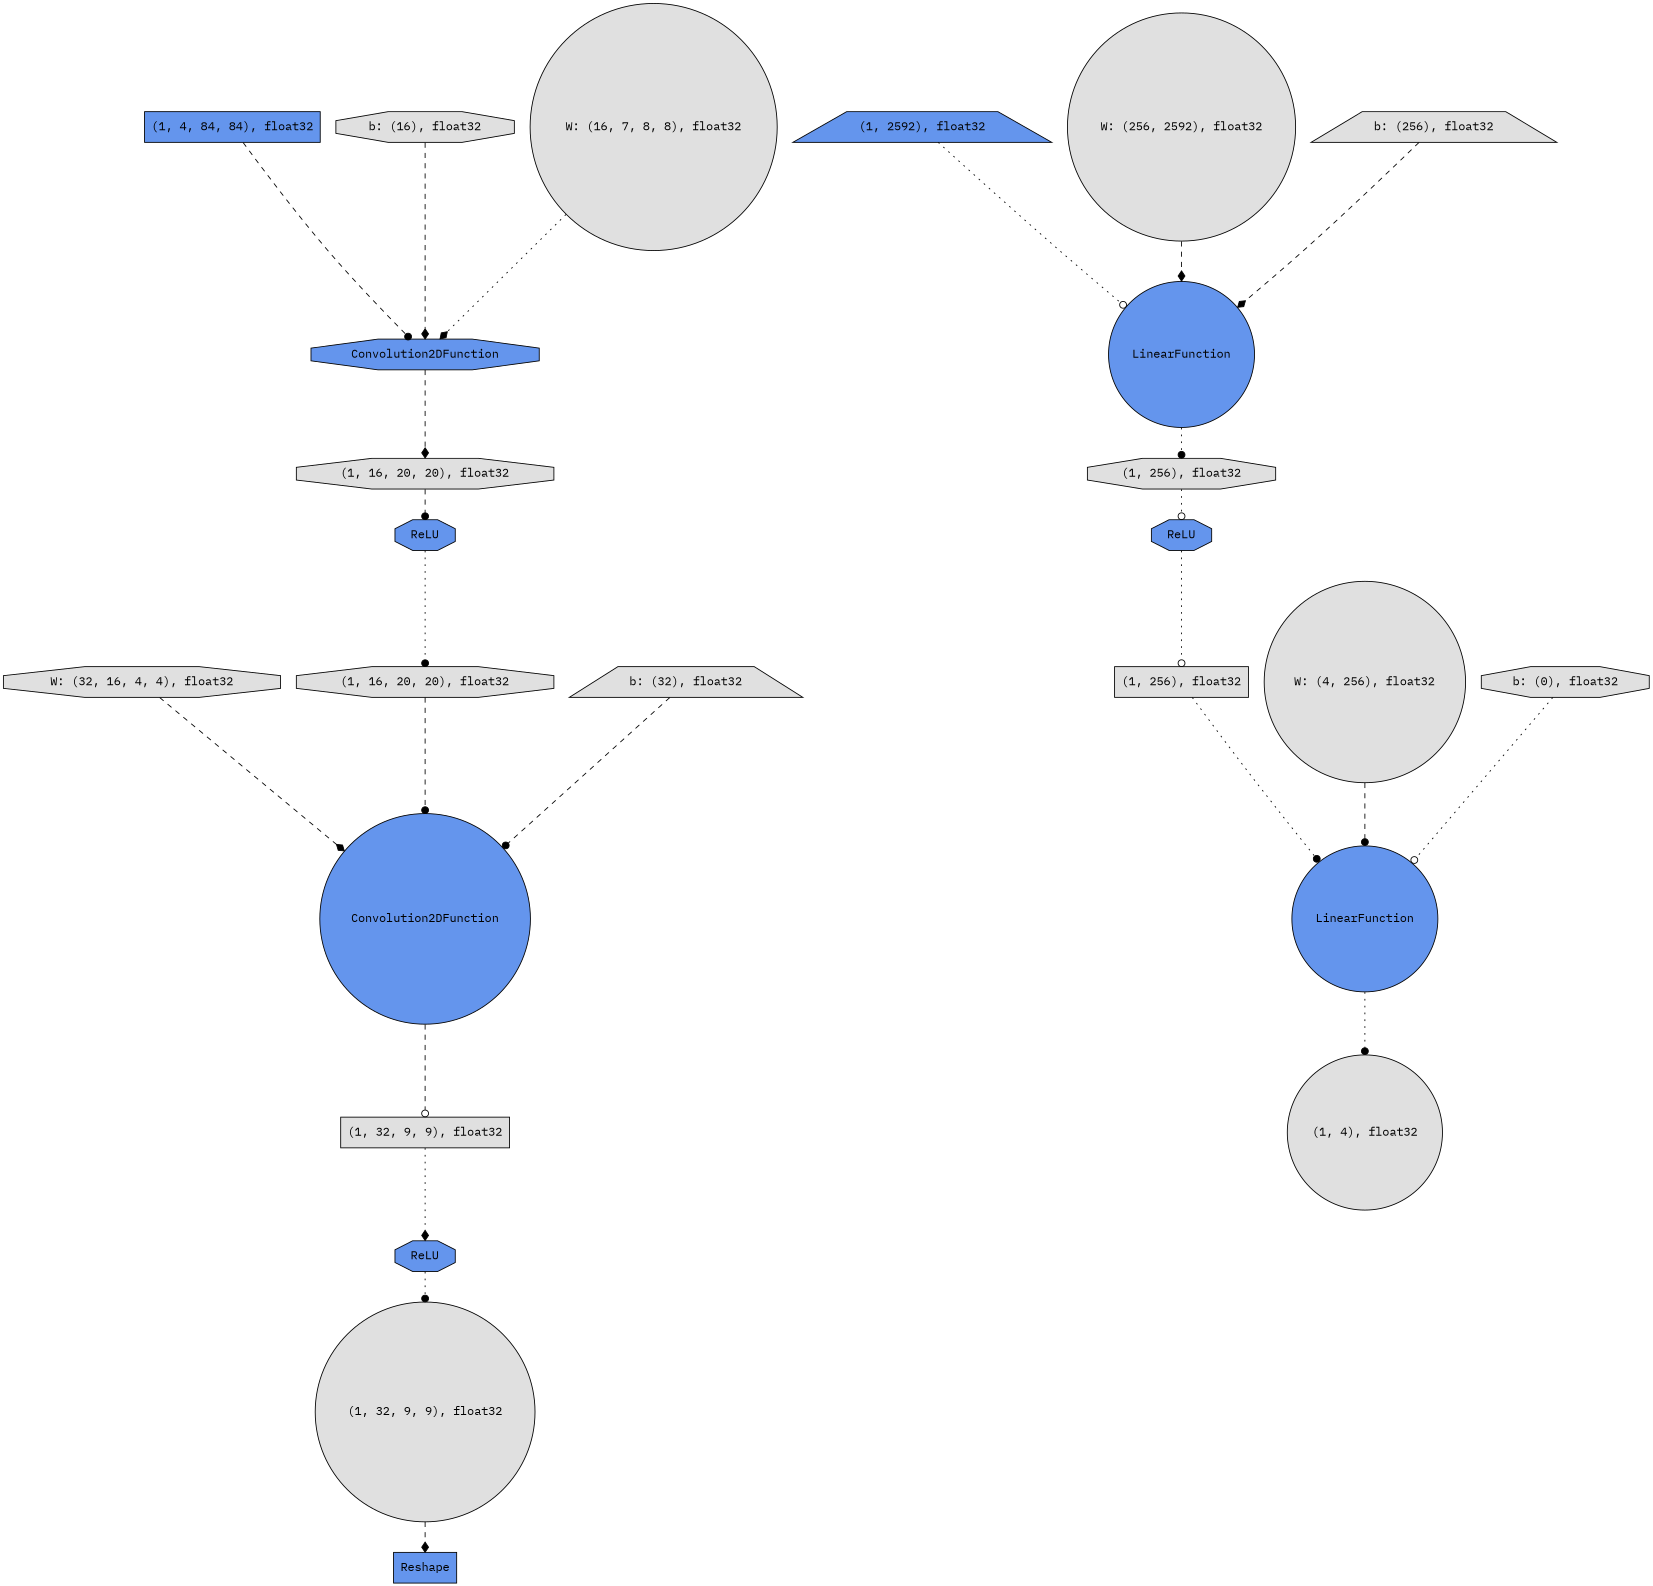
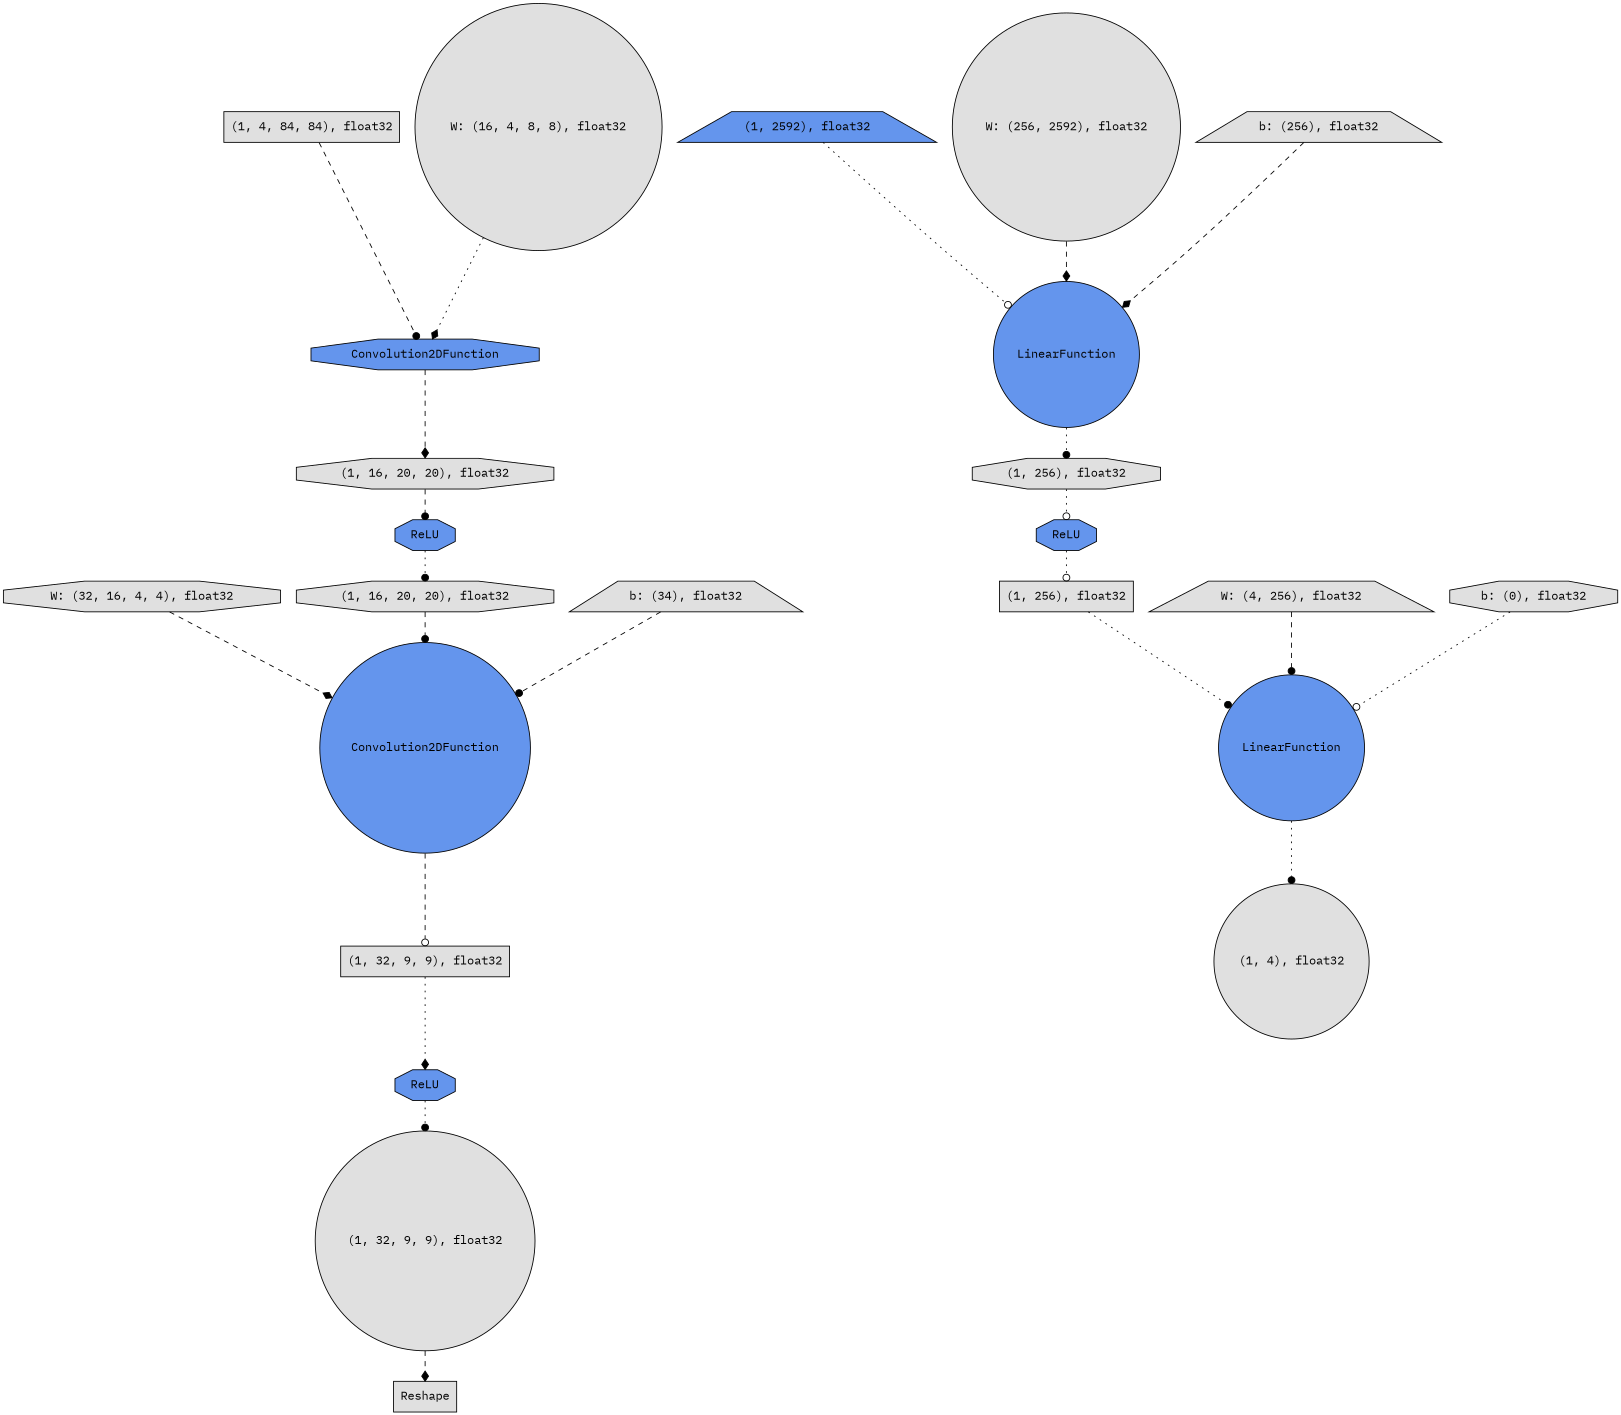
node "(1, 4, 84, 84), float32": fillcolor #6495ed -> #e0e0e0
node "b: (16), float32": removed
node "W: (16, 7, 8, 8), float32": label "W: (16, 7, 8, 8), float32" -> "W: (16, 4, 8, 8), float32"
node "b: (32), float32": label "b: (32), float32" -> "b: (34), float32"
node "W: (4, 256), float32": shape circle -> trapezium
node "Reshape": fillcolor #6495ed -> #e0e0e0
